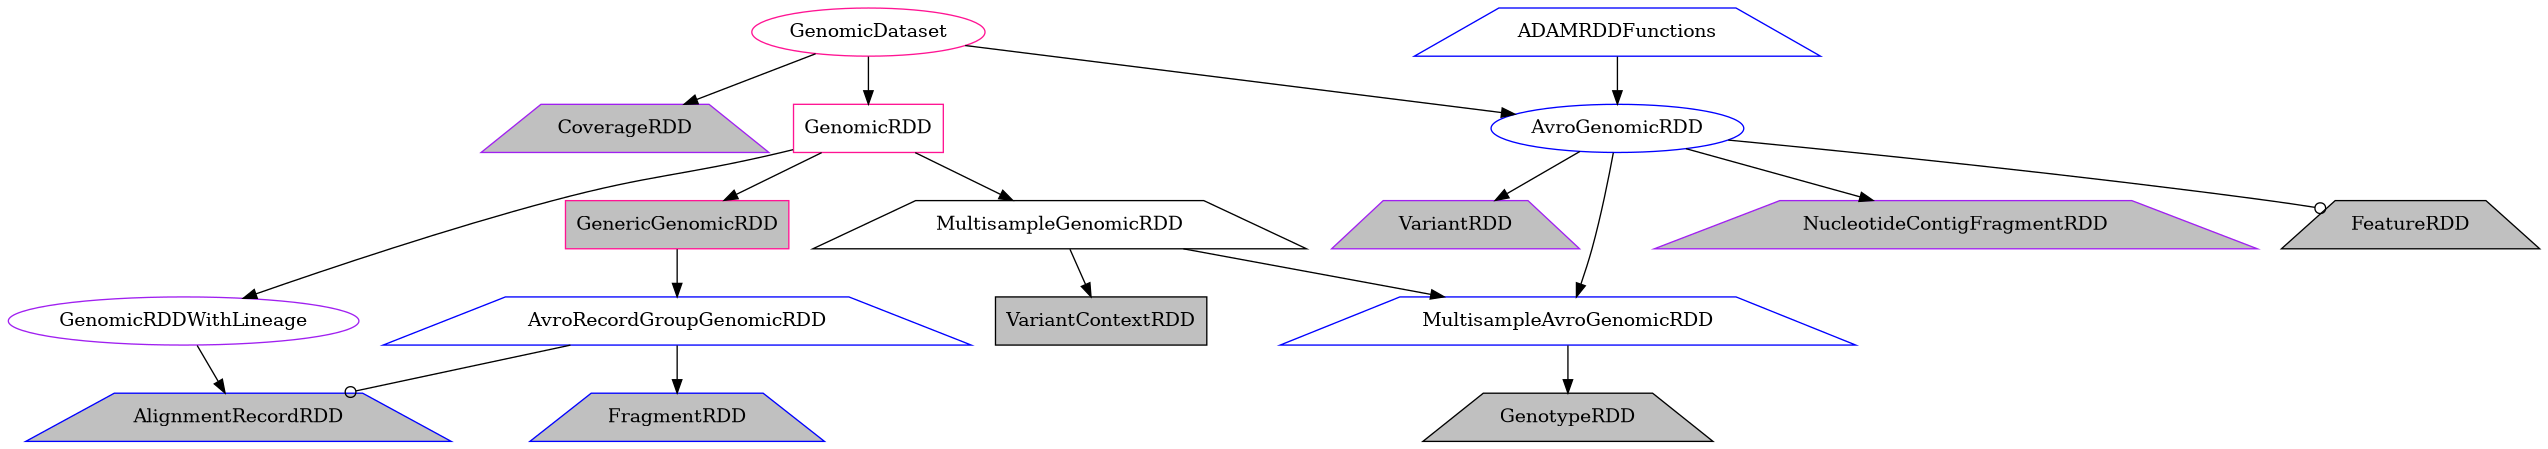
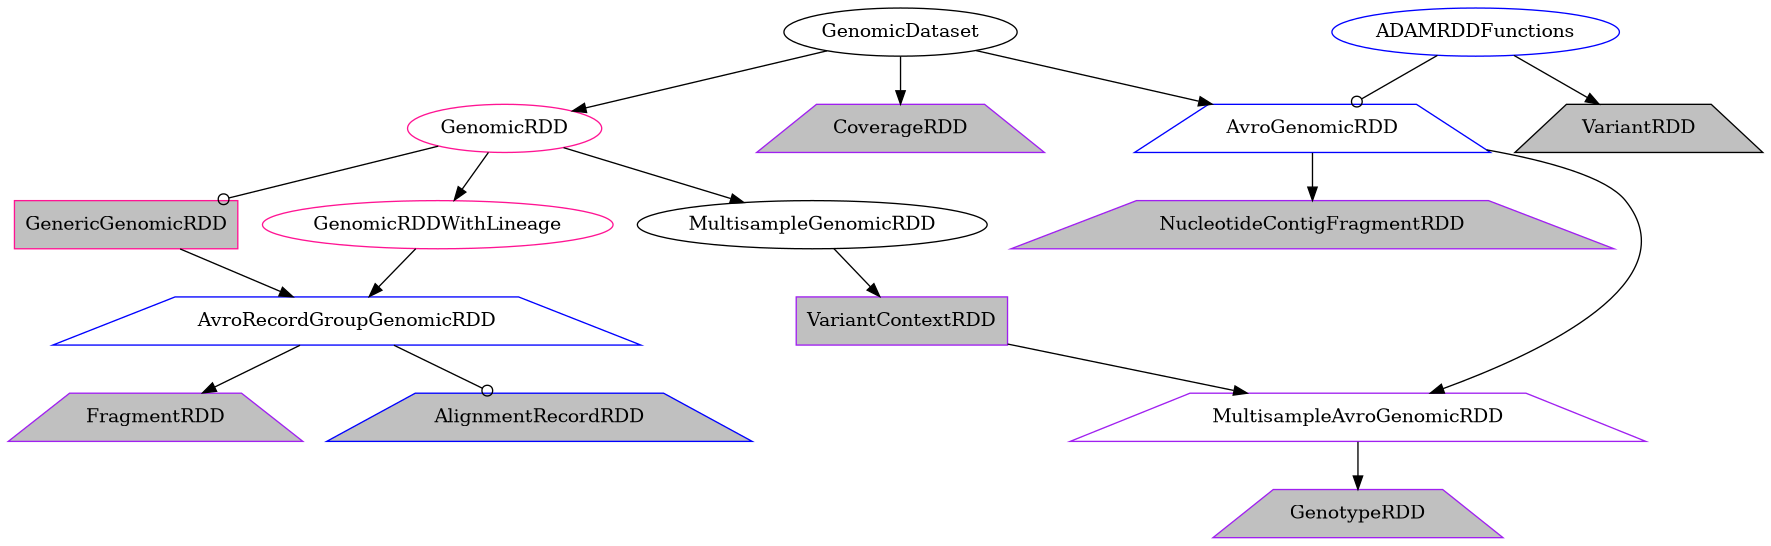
node "GenomicDataset": color deeppink -> black
node "ADAMRDDFunctions": shape trapezium -> ellipse
edge "ADAMRDDFunctions" -> "AvroGenomicRDD": arrowhead normal -> odot
node "GenomicRDD": shape box -> ellipse
node "AvroGenomicRDD": shape ellipse -> trapezium
edge "AvroGenomicRDD" -> "VariantRDD": now "ADAMRDDFunctions" -> "VariantRDD"
edge "GenomicRDD" -> "GenericGenomicRDD": arrowhead normal -> odot
node "MultisampleGenomicRDD": shape trapezium -> ellipse
node "VariantRDD": color purple -> black
node "FeatureRDD": removed
edge "MultisampleGenomicRDD" -> "MultisampleAvroGenomicRDD": now "VariantContextRDD" -> "MultisampleAvroGenomicRDD"
node "GenomicRDDWithLineage": color purple -> deeppink
node "VariantContextRDD": color black -> purple
node "MultisampleAvroGenomicRDD": color blue -> purple
edge "GenomicRDDWithLineage" -> "AlignmentRecordRDD": now "GenomicRDDWithLineage" -> "AvroRecordGroupGenomicRDD"
node "FragmentRDD": color blue -> purple
node "GenotypeRDD": color black -> purple
